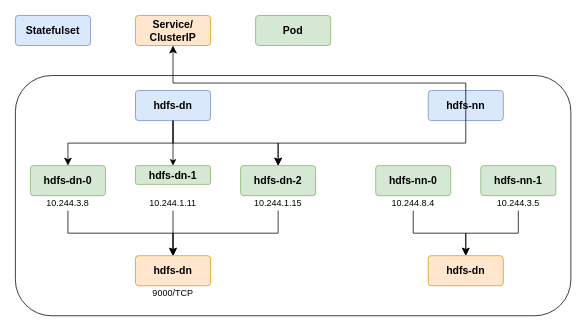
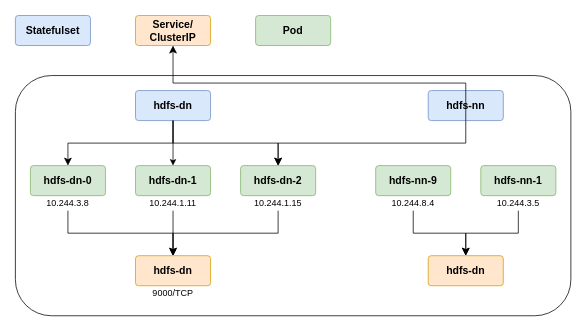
node "hdfs-dn-1": size 75x19 -> 75x30
node "hdfs-nn-0": label "hdfs-nn-0" -> "hdfs-nn-9"
